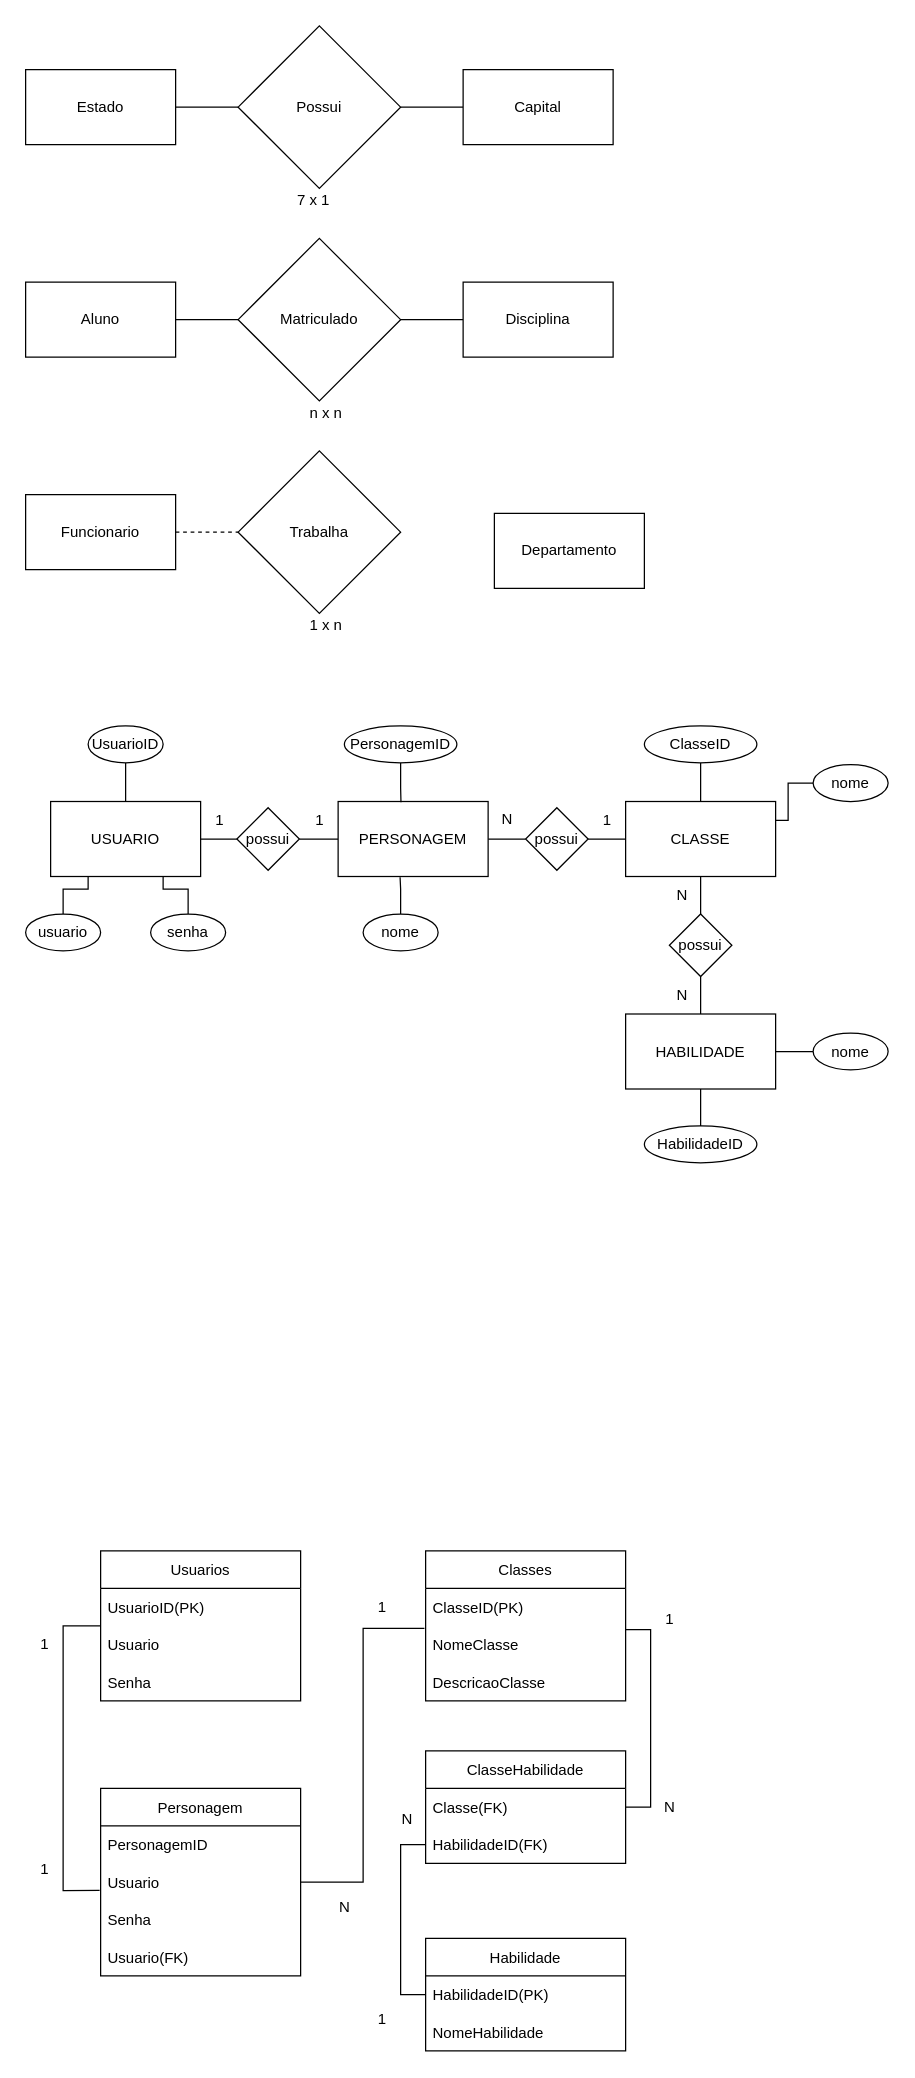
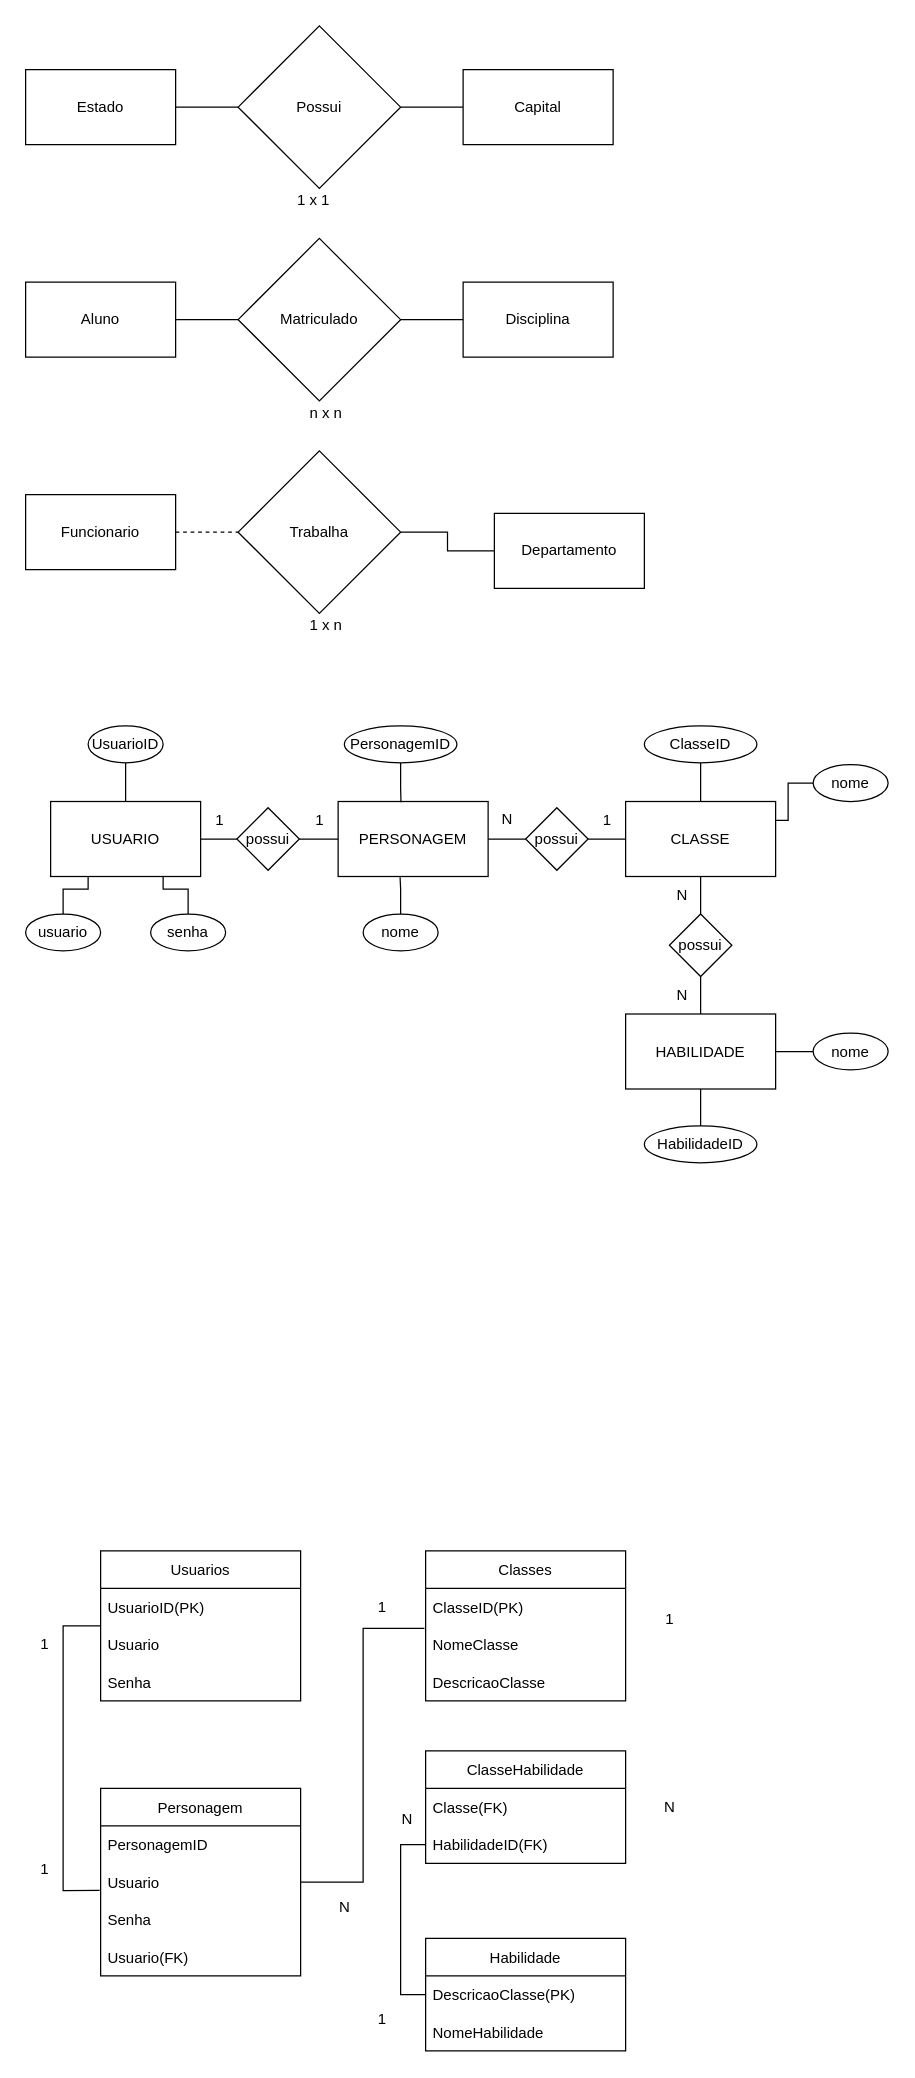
node "7 x 1": label "7 x 1" -> "1 x 1"
edge "Trabalha" -- "Departamento": added
edge "NomeClasse" -- "Classe(FK)": removed
node "HabilidadeID(PK)": label "HabilidadeID(PK)" -> "DescricaoClasse(PK)"
